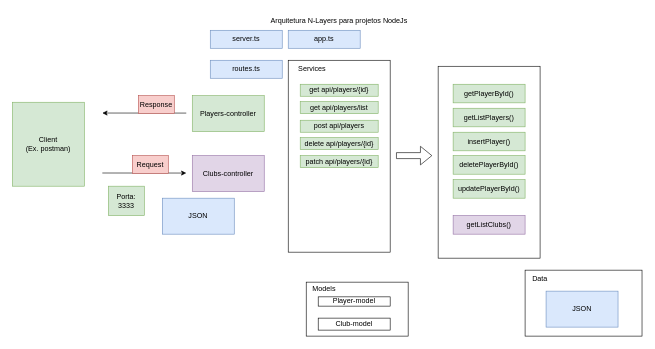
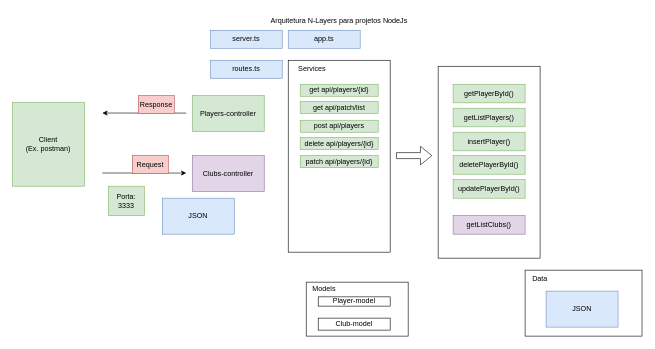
node "get api/players/list": label "get api/players/list" -> "get api/patch/list"
